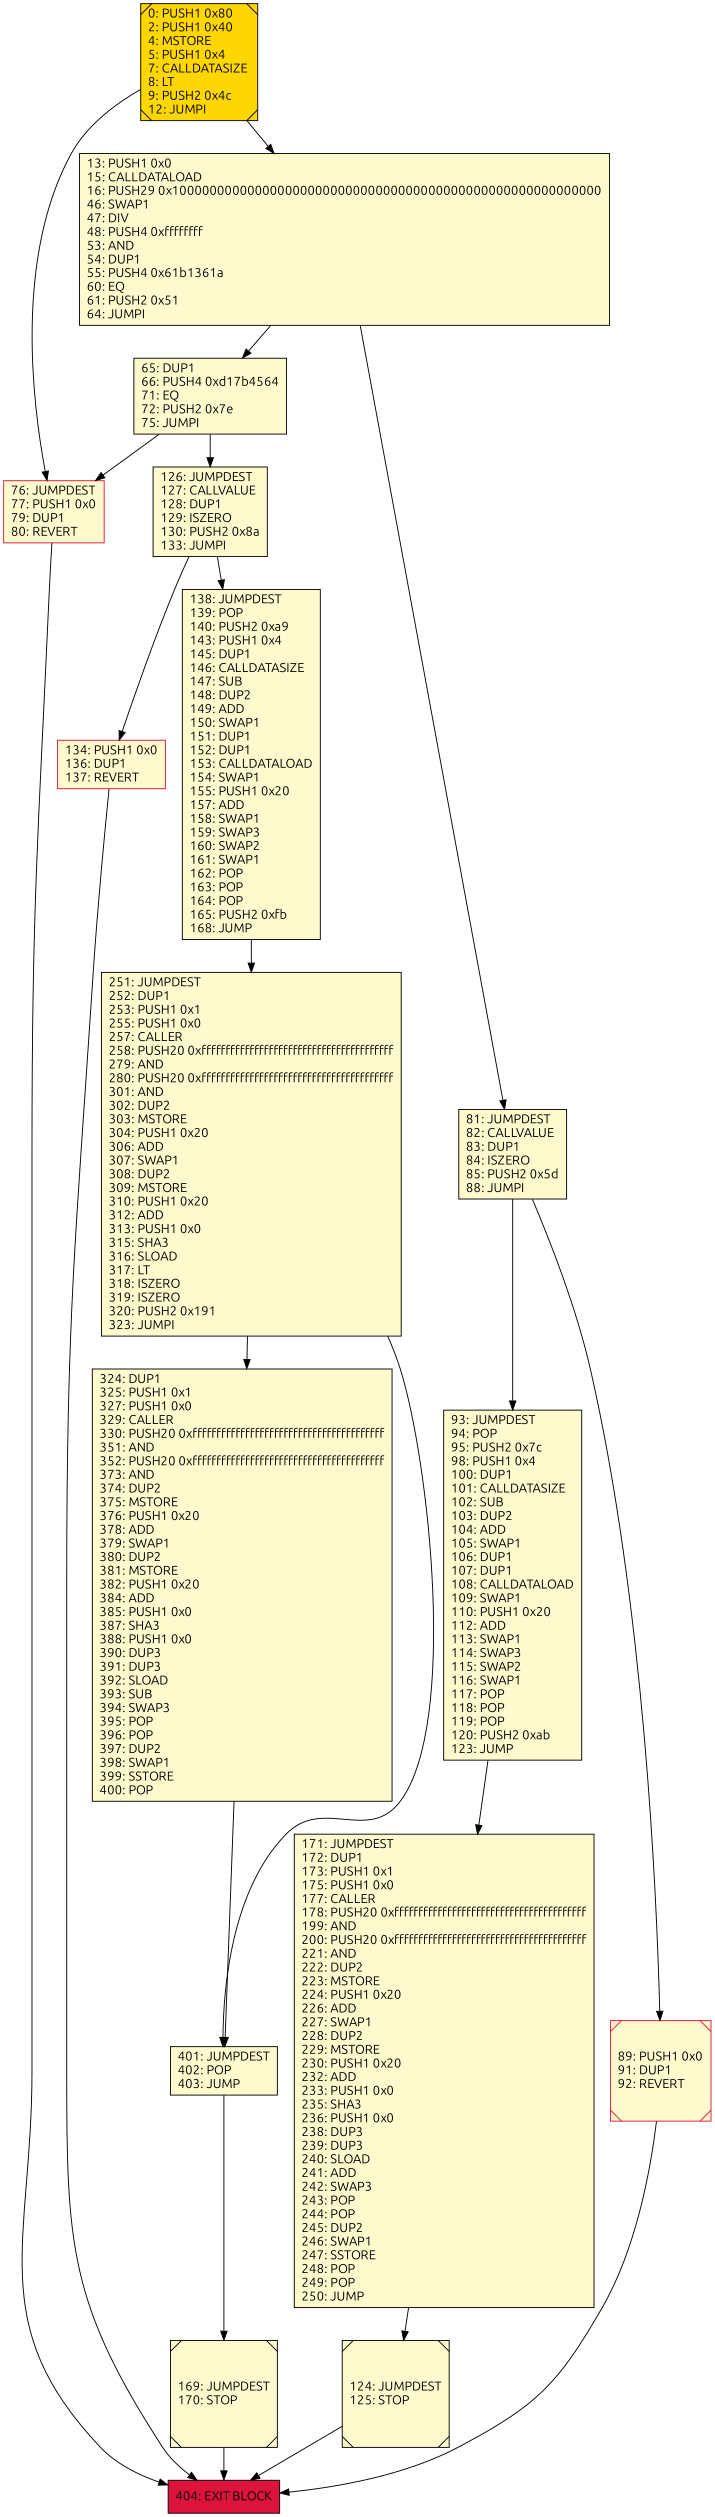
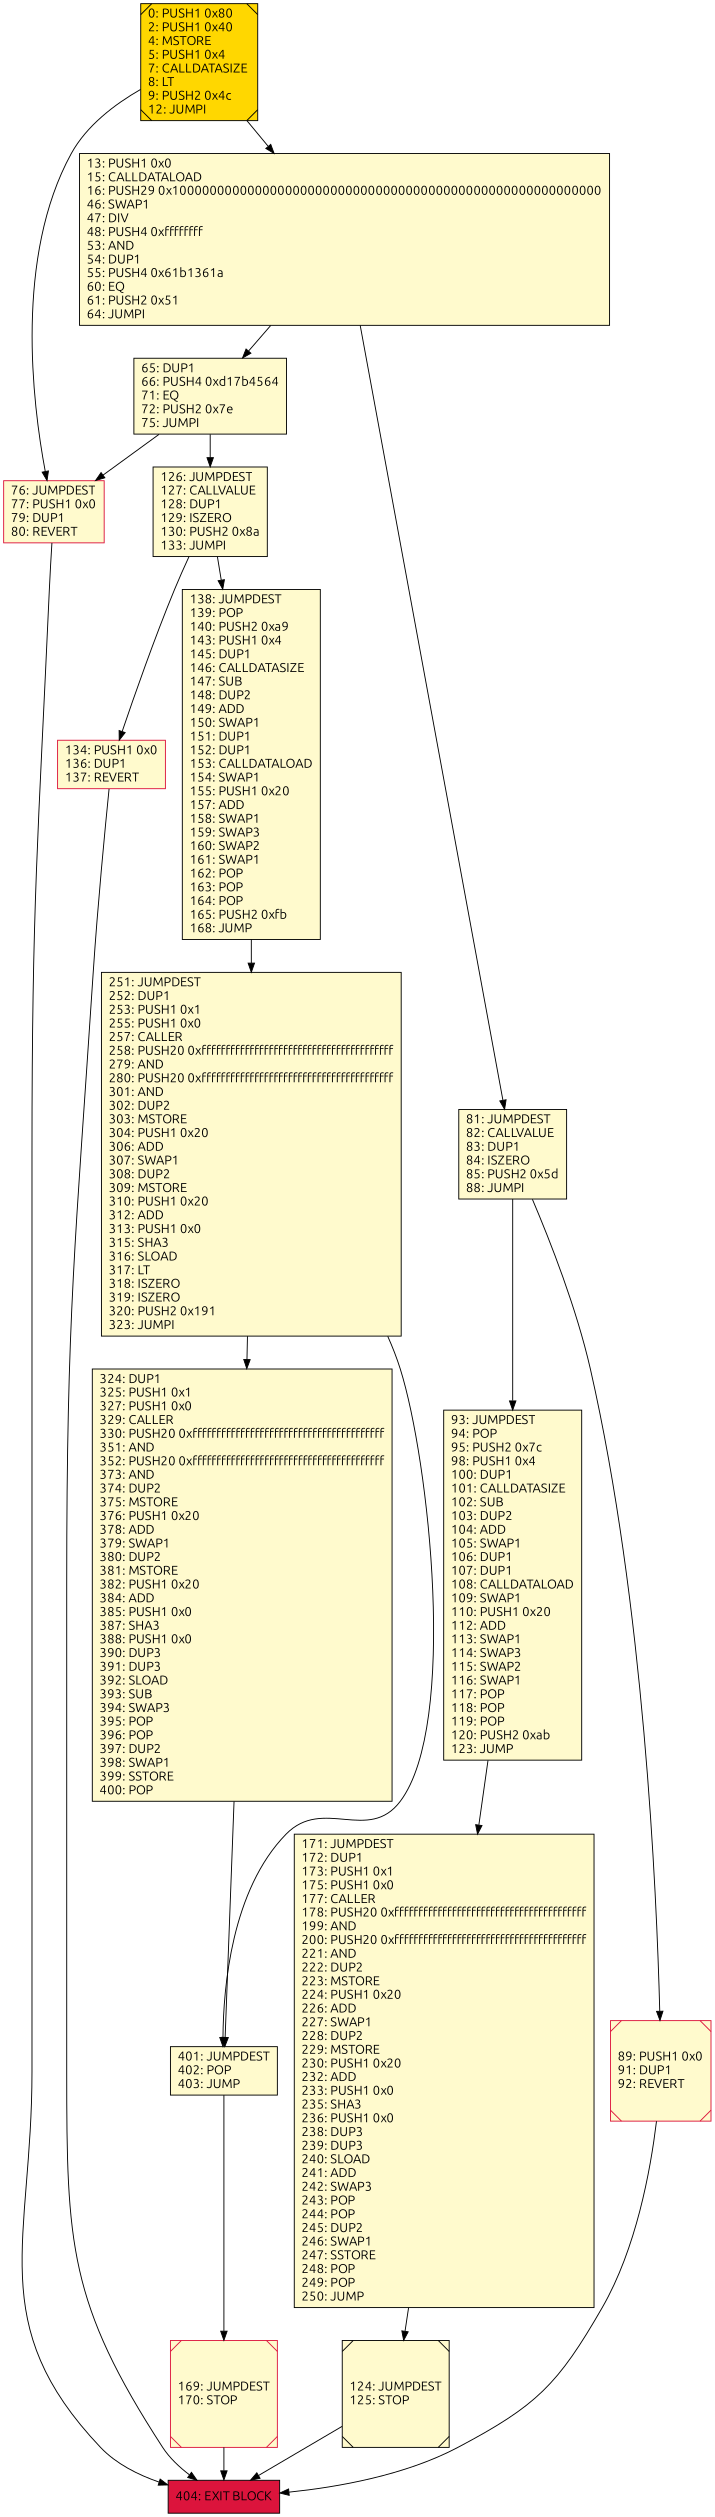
node "169: JUMPDEST 170: STOP": color black -> crimson
